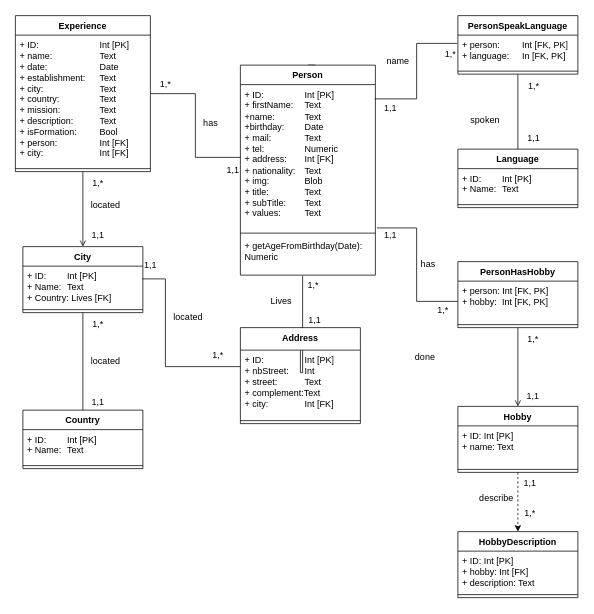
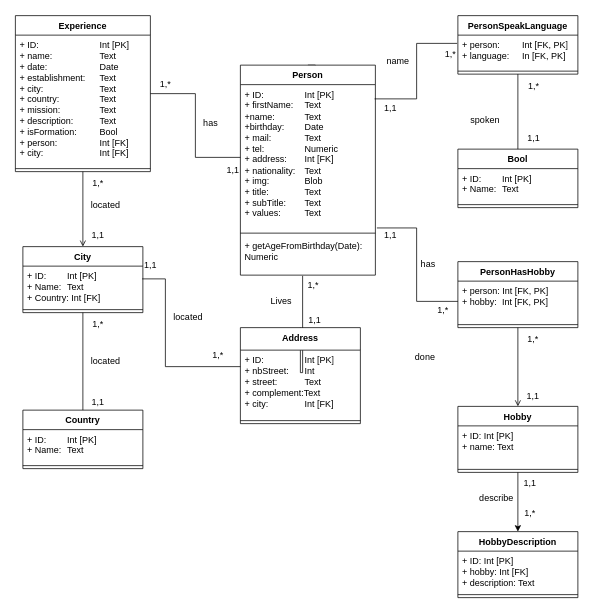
node "Language": label "Language" -> "Bool"
node "+ ID: Int [PK] + Name: Text + Country: Lives [FK]": label "+ ID: Int [PK] + Name: Text + Country: Lives [FK]" -> "+ ID: Int [PK] + Name: Text + Country: Int [FK]"
edge "Hobby" -> "HobbyDescription": style dashed -> solid
